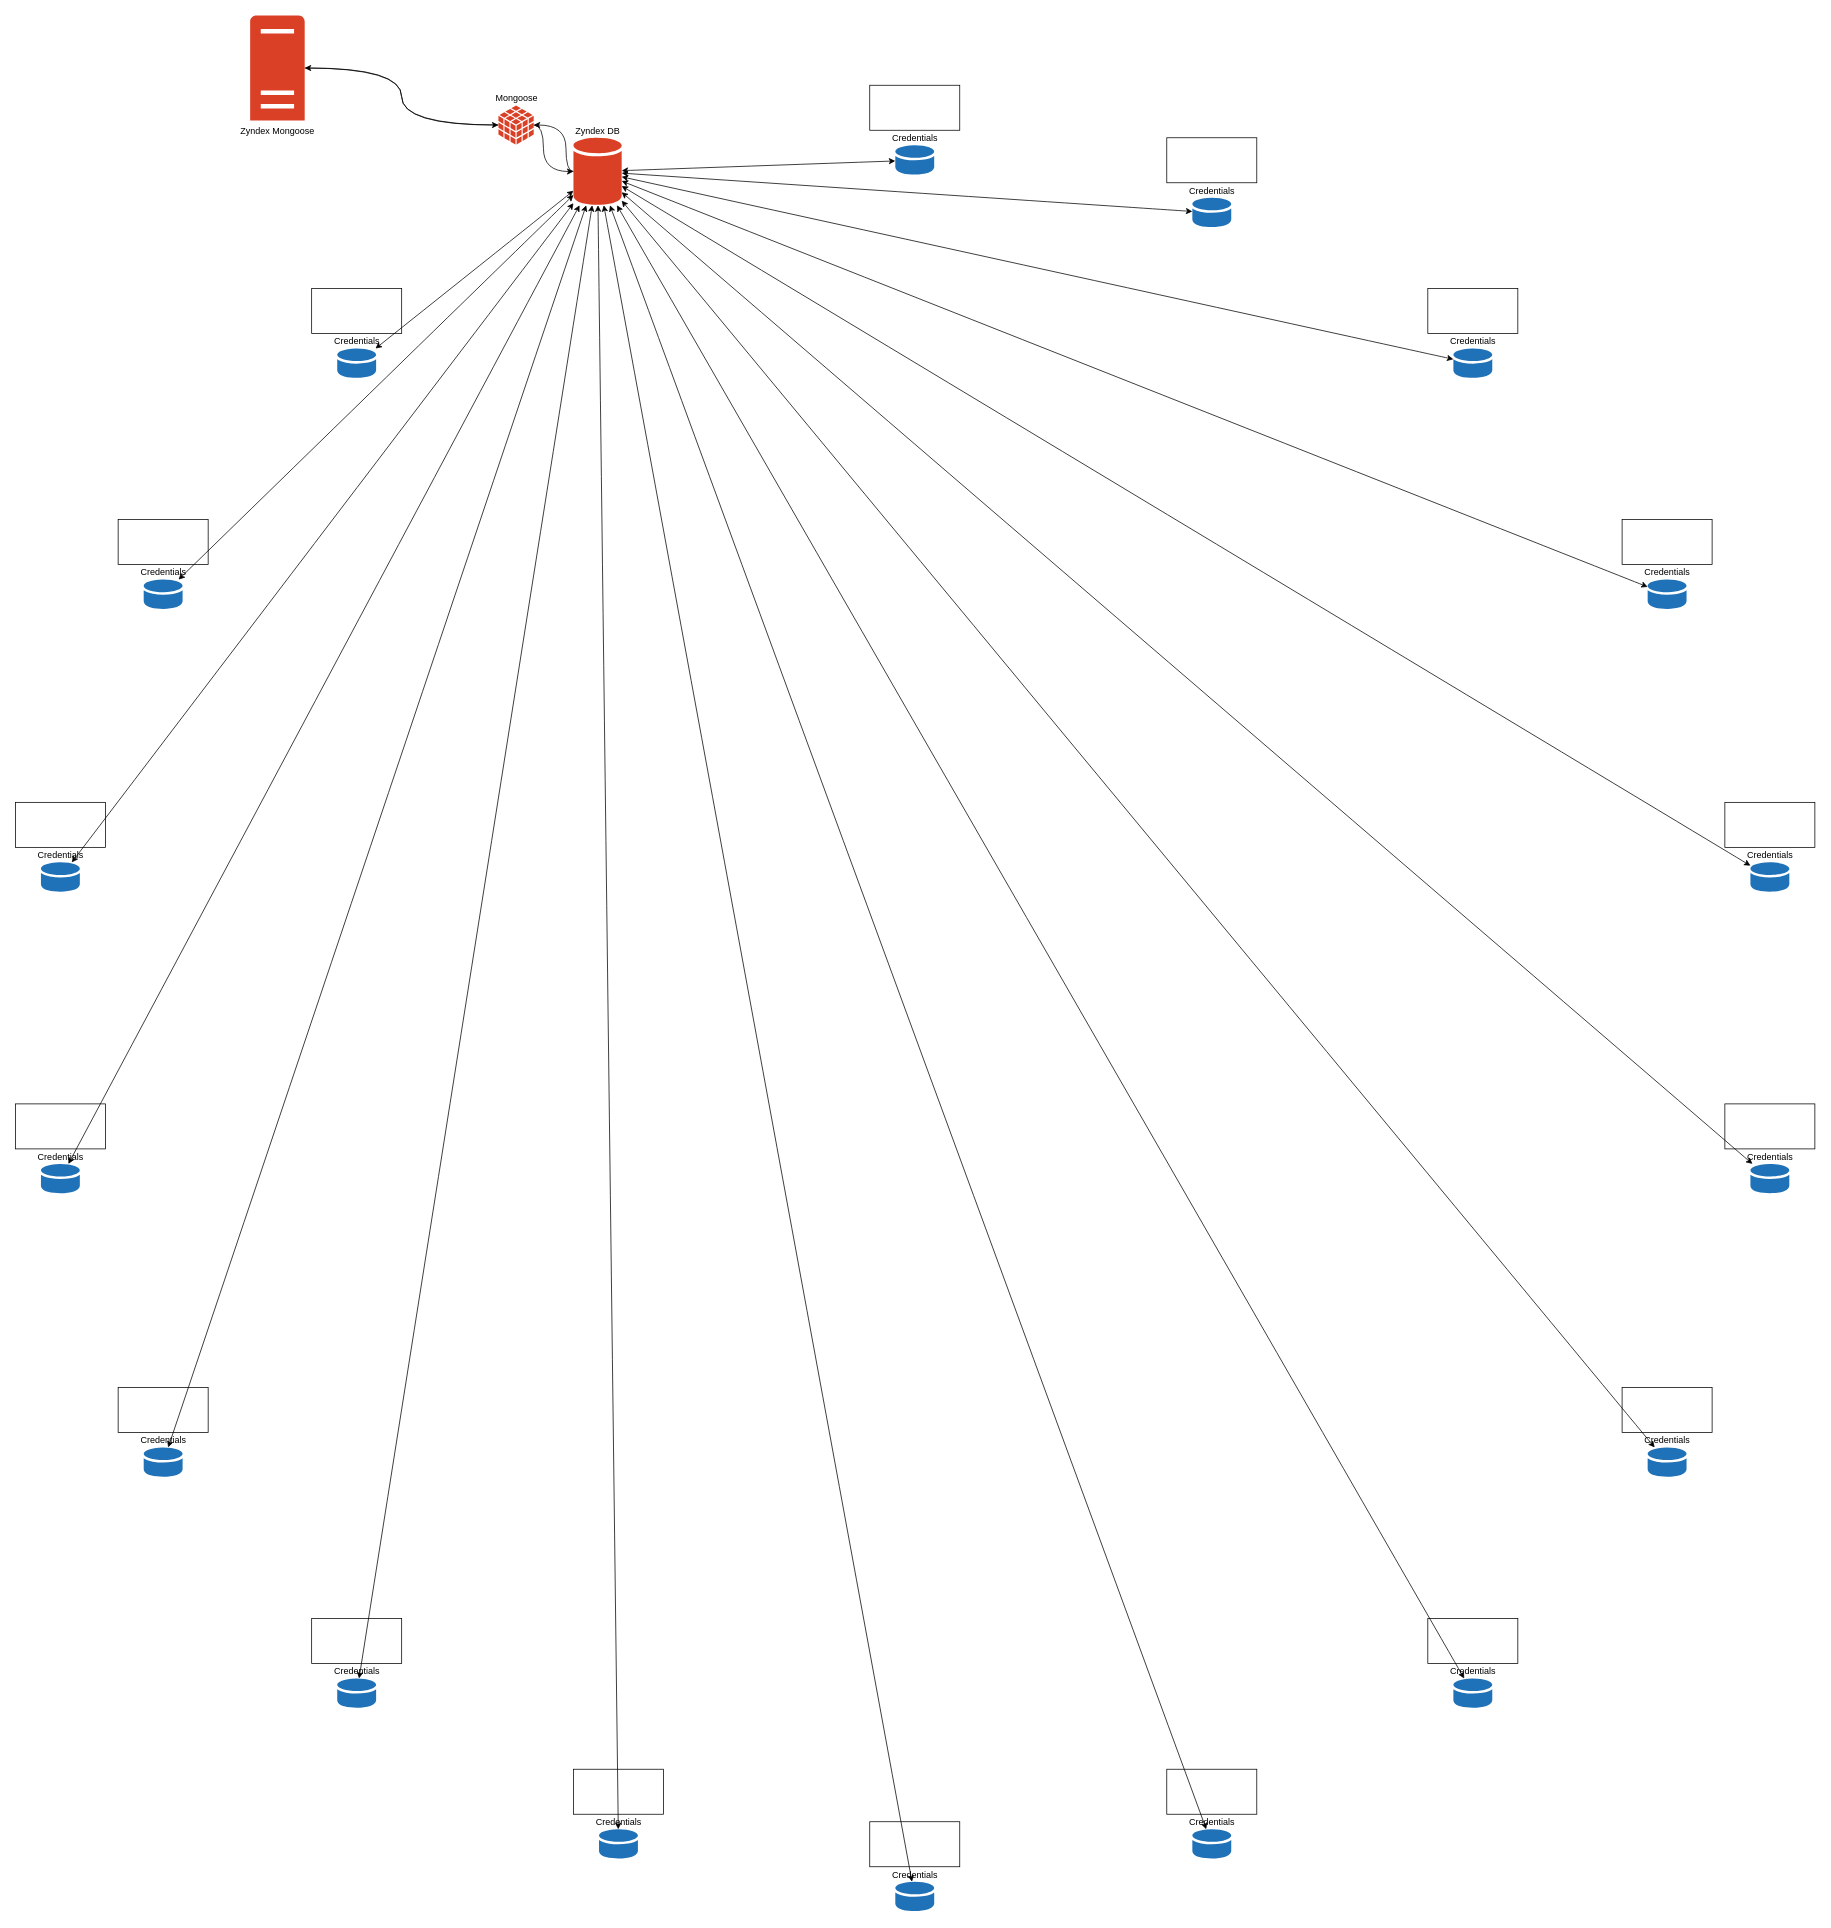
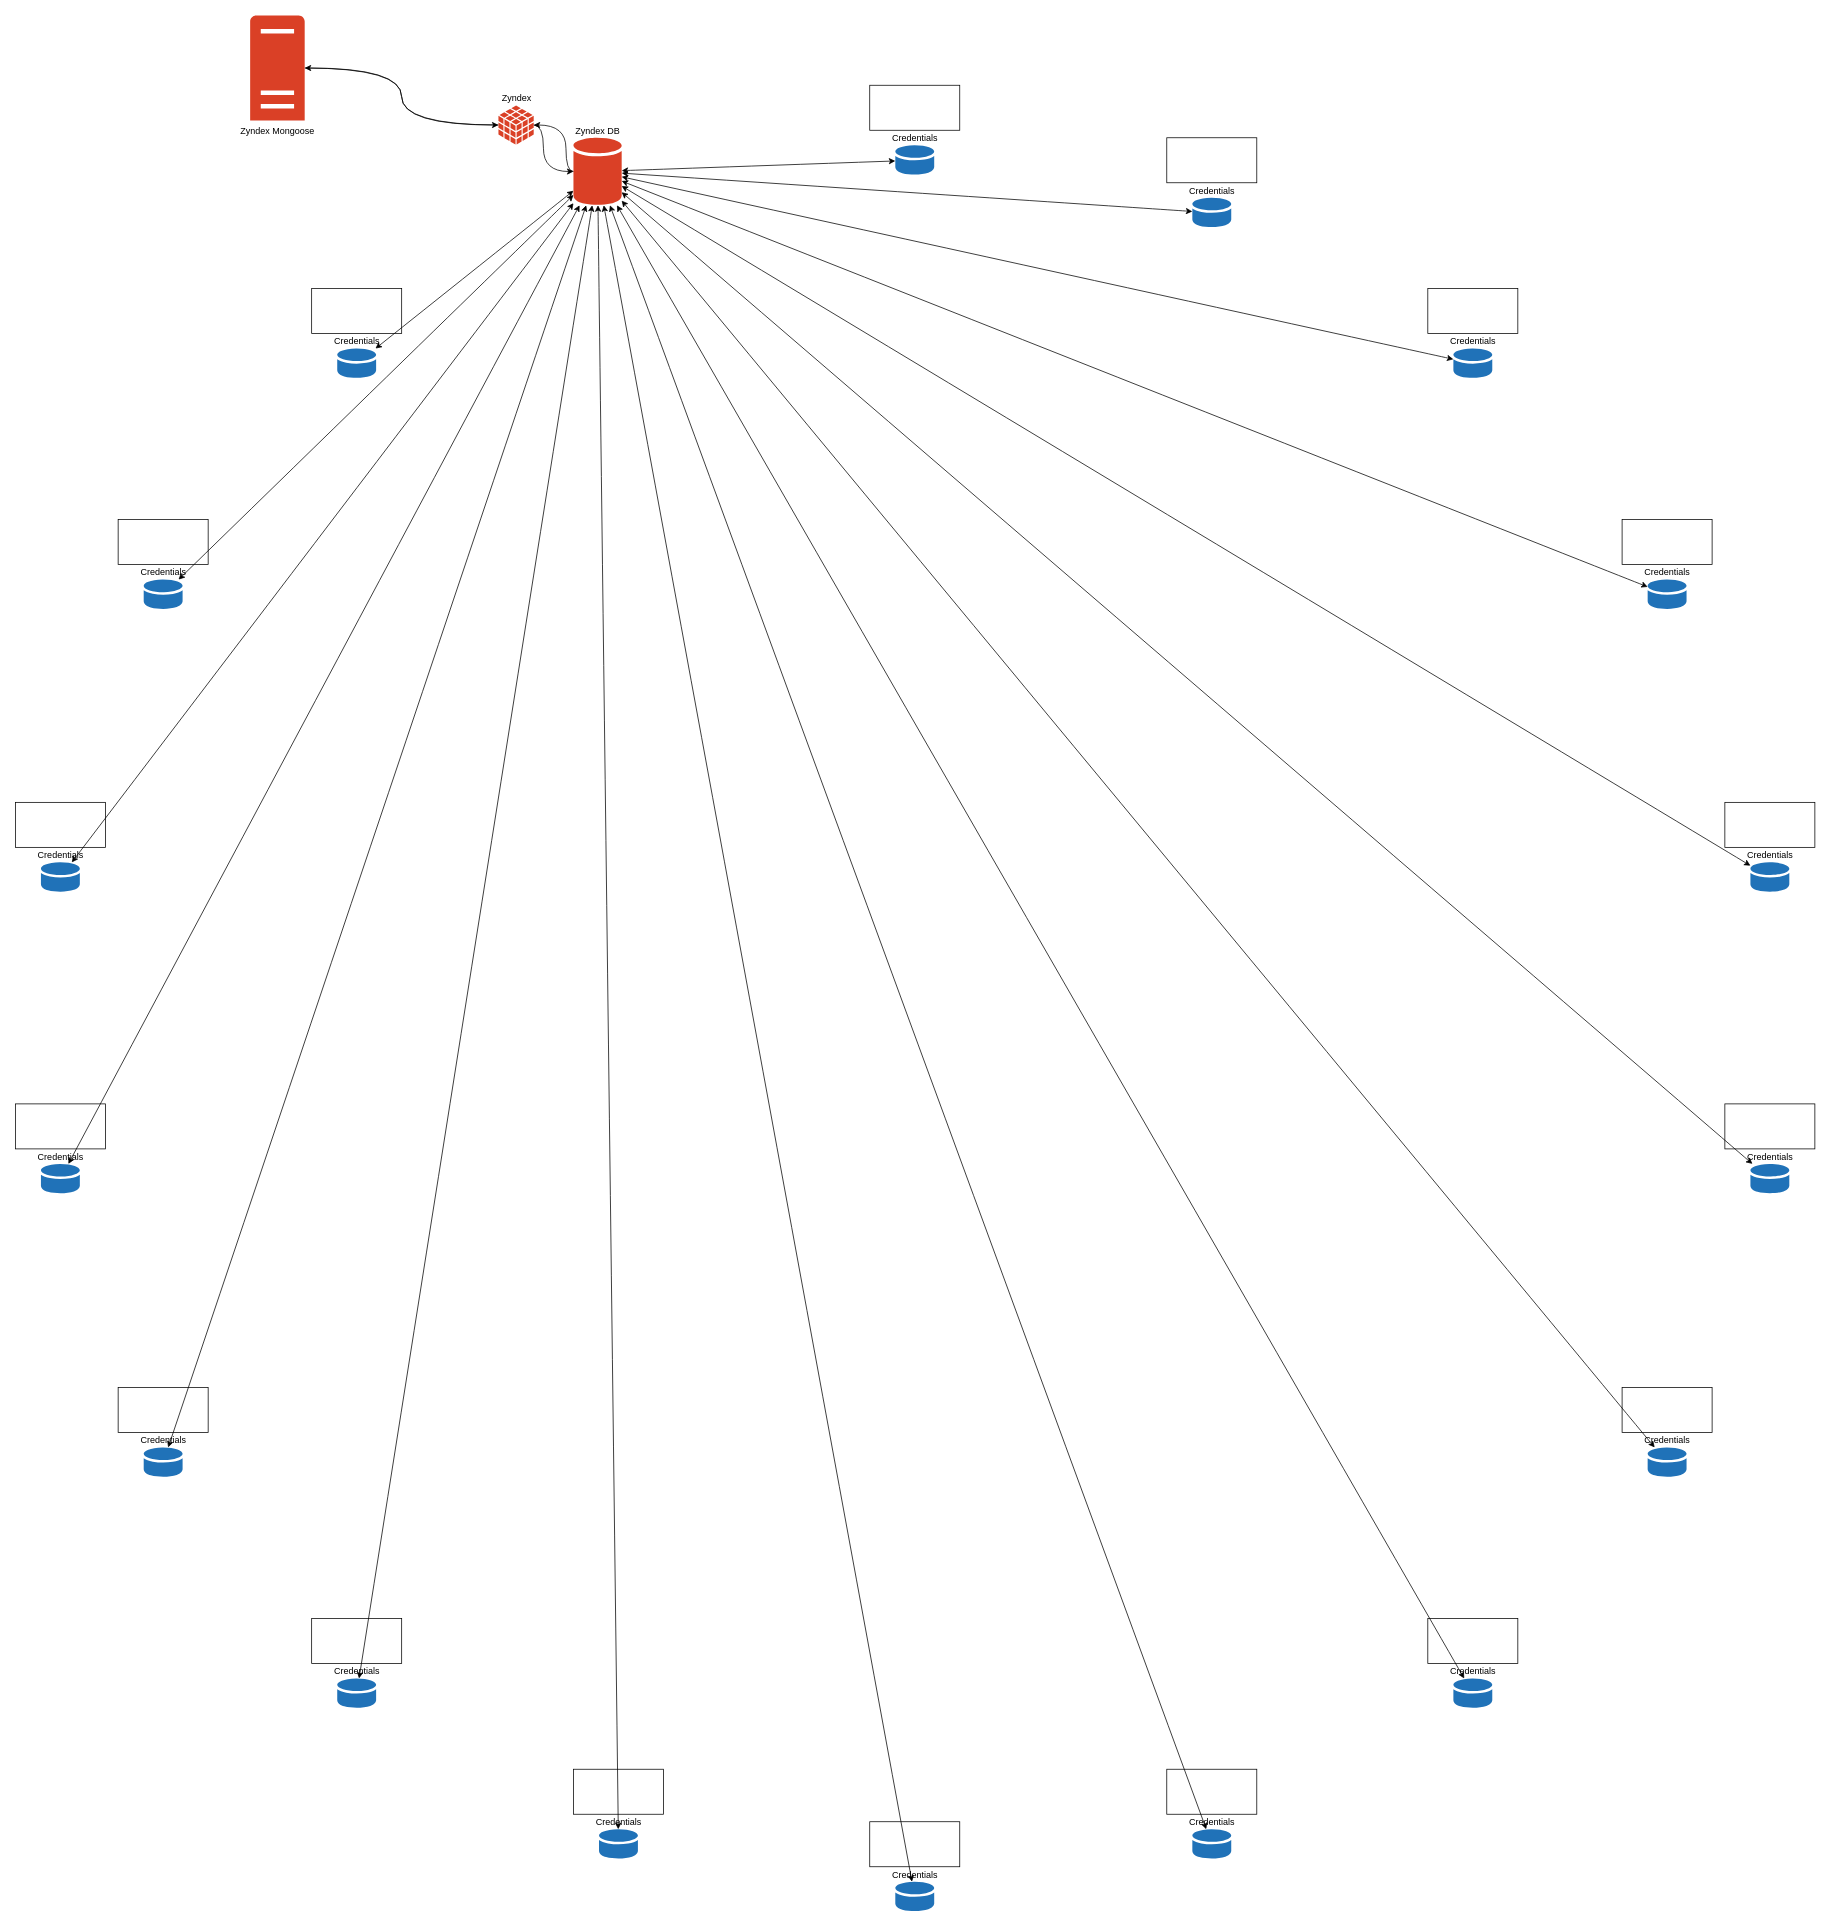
node "Mongoose": label "Mongoose" -> "Zyndex"
